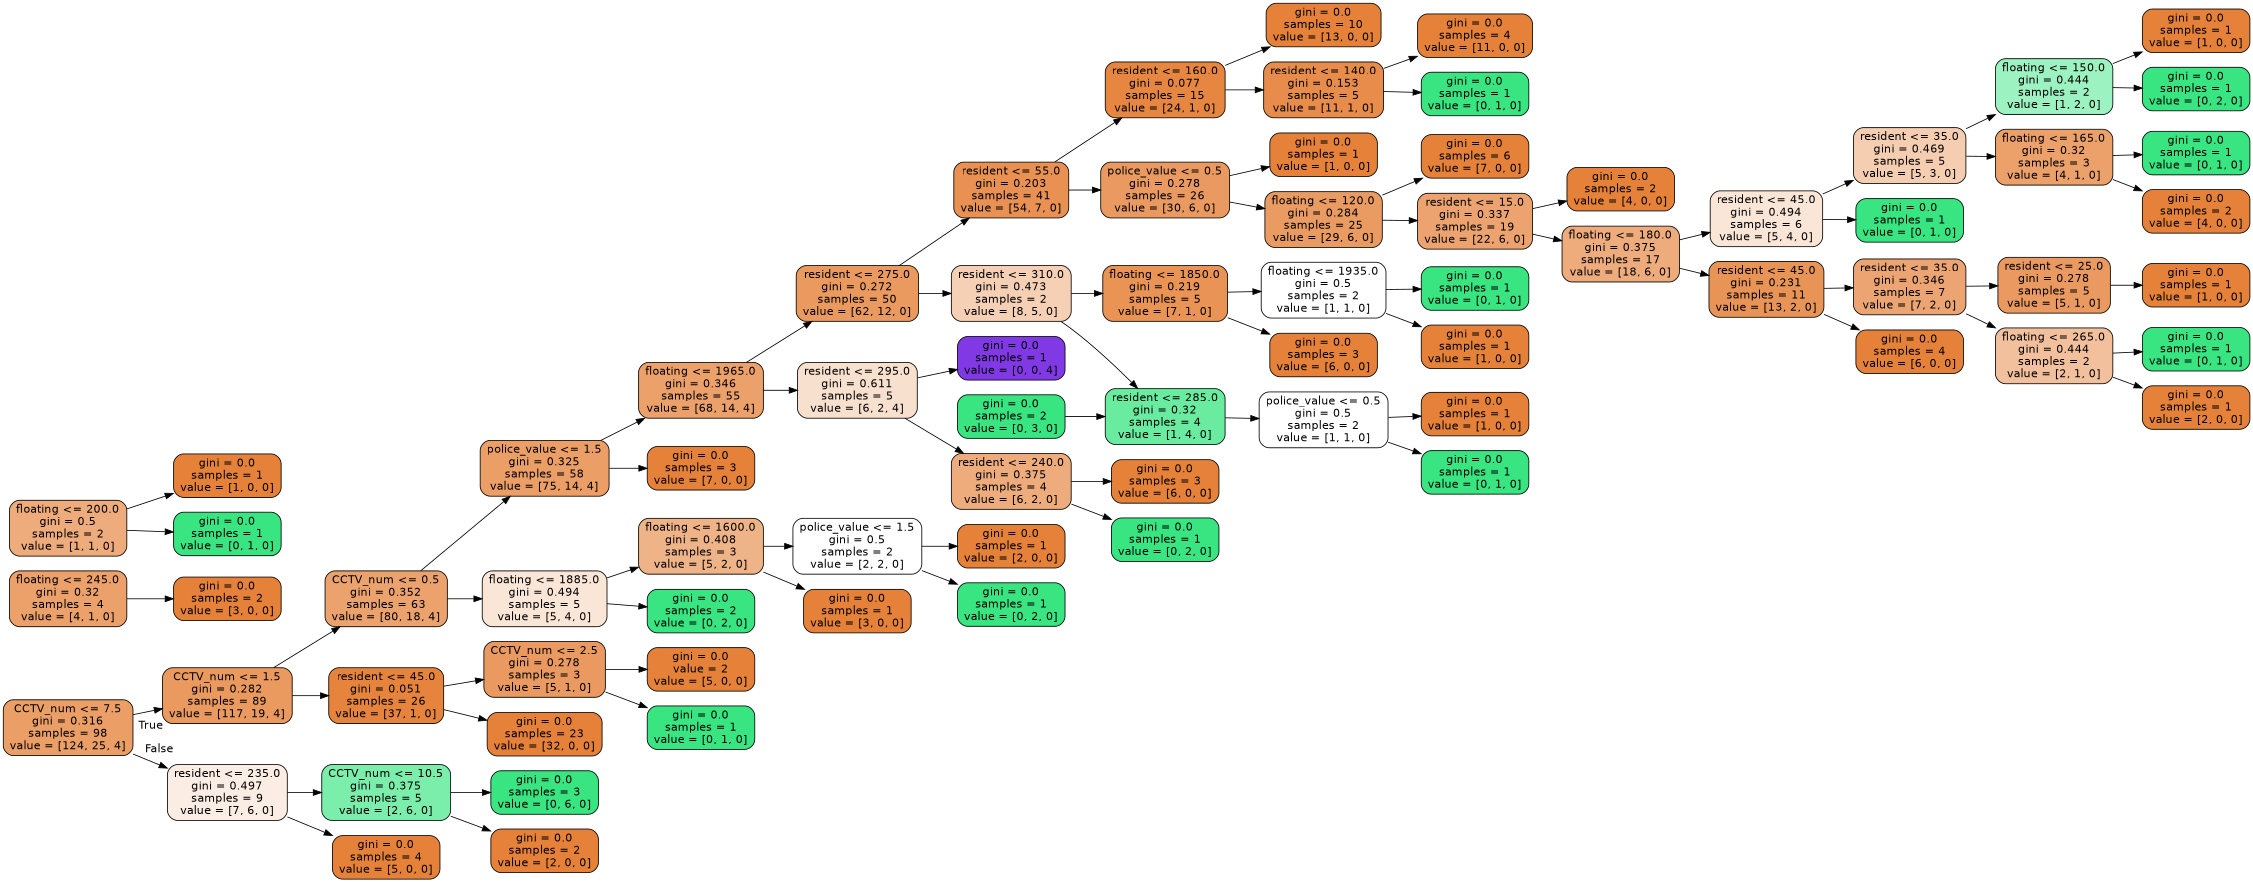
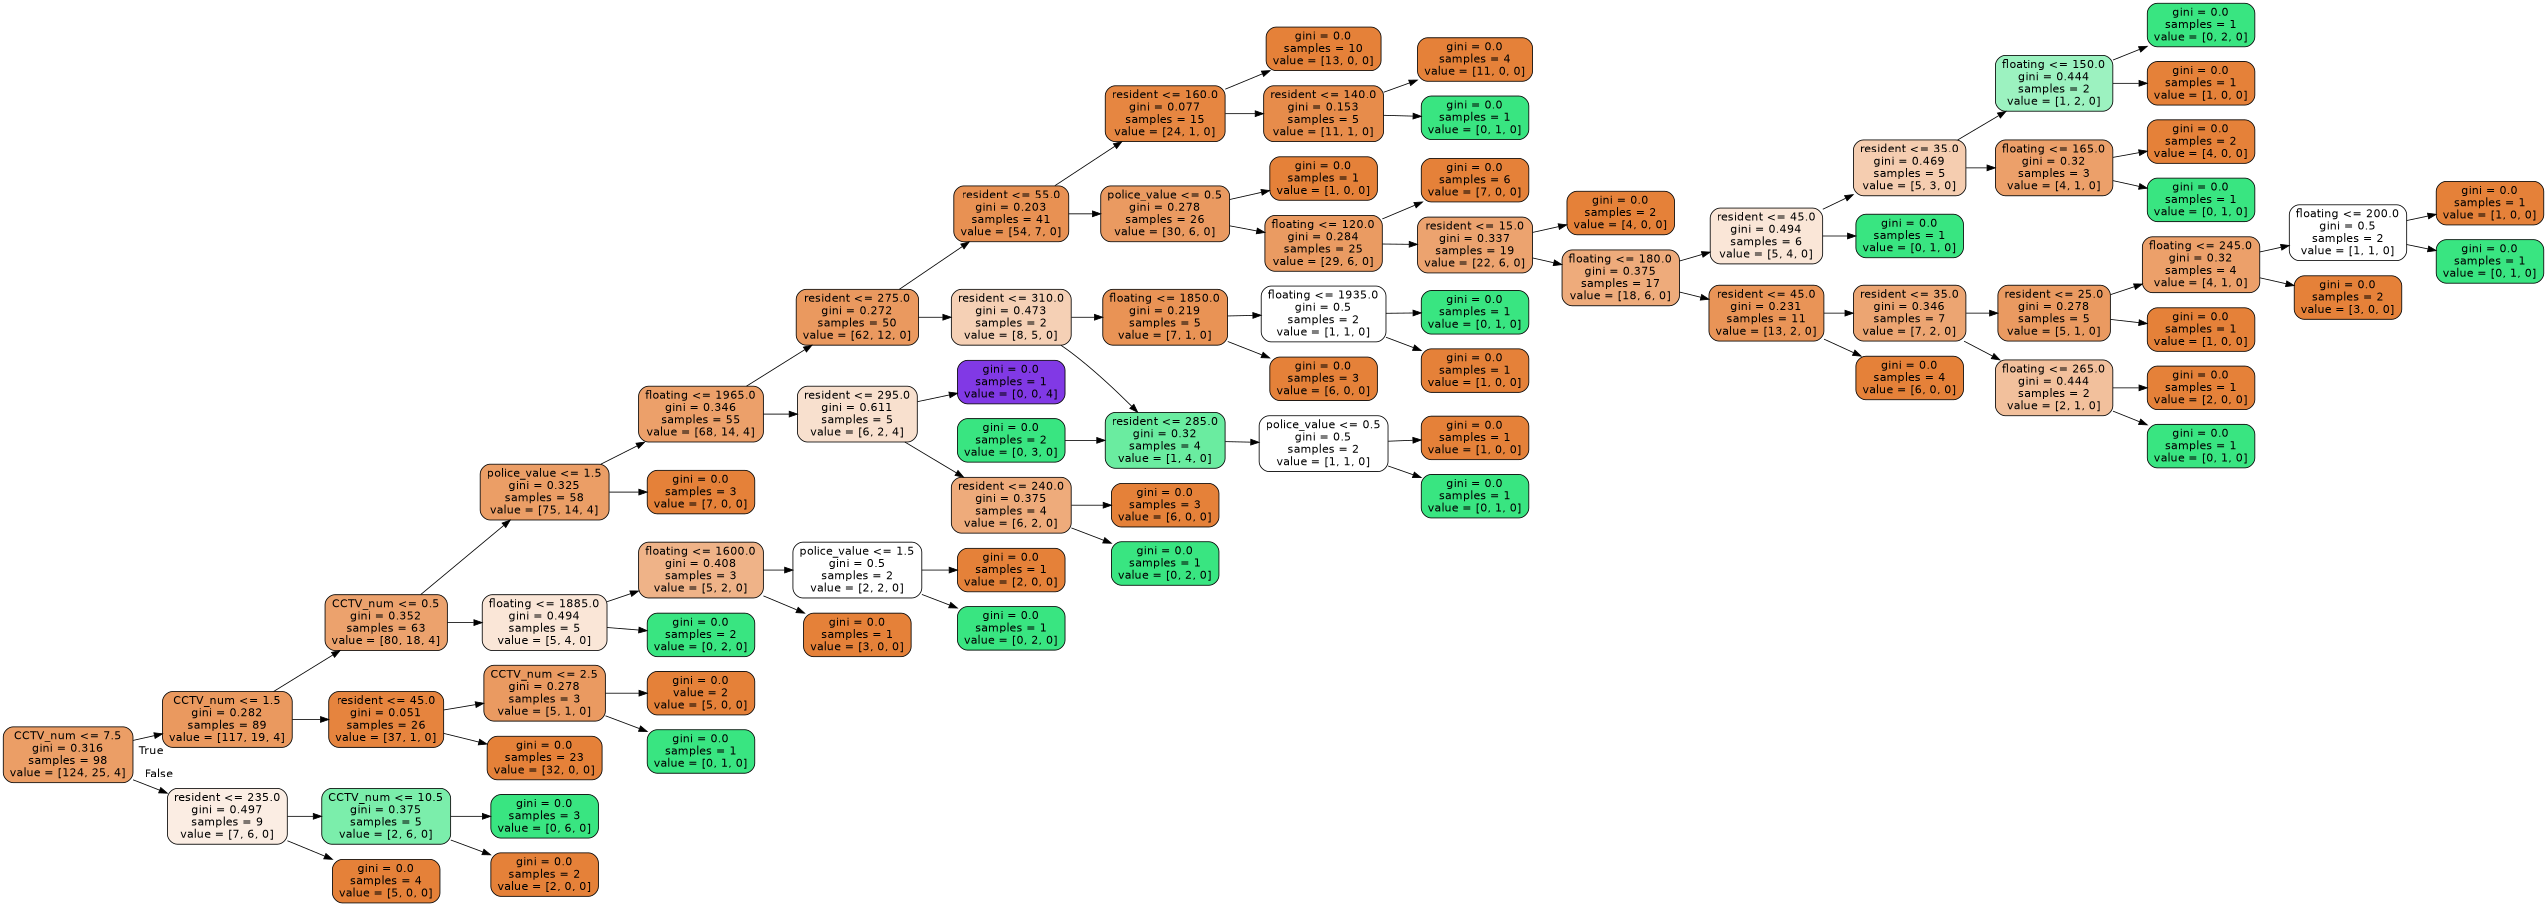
edge "floating <= 245.0 gini = 0.32 samples = 4 value = [4, 1, 0]" -> "floating <= 200.0 gini = 0.5 samples = 2 value = [1, 1, 0]": added
edge "resident <= 25.0 gini = 0.278 samples = 5 value = [5, 1, 0]" -> "floating <= 245.0 gini = 0.32 samples = 4 value = [4, 1, 0]": added
node "floating <= 200.0 gini = 0.5 samples = 2 value = [1, 1, 0]": fillcolor #eeab7b -> #ffffff
